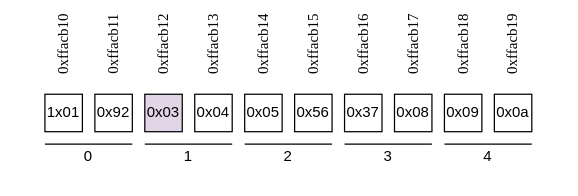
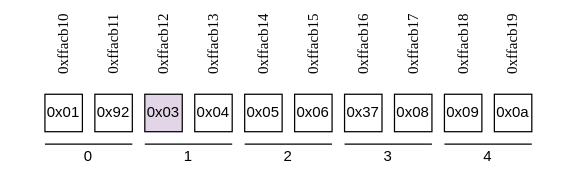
node "1x01": label "1x01" -> "0x01"
node "0x56": label "0x56" -> "0x06"
